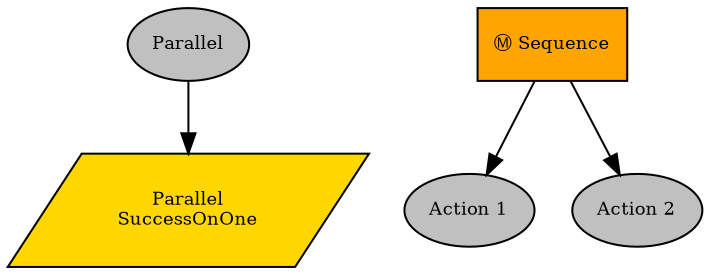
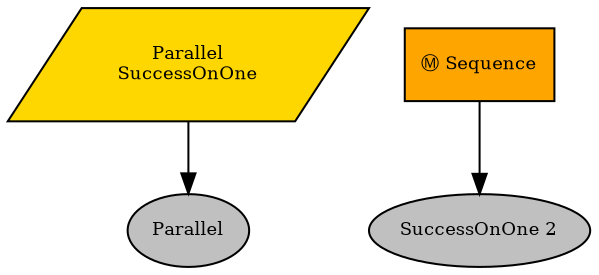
edge "Parallel" -> "Parallel SuccessOnOne": reversed
node "Action 1": removed
node "Action 2": label "Action 2" -> "SuccessOnOne 2"
